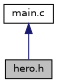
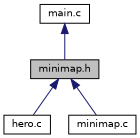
node "hero.h": label "hero.h" -> "minimap.h"
node "hero.c": added
node "minimap.c": added
